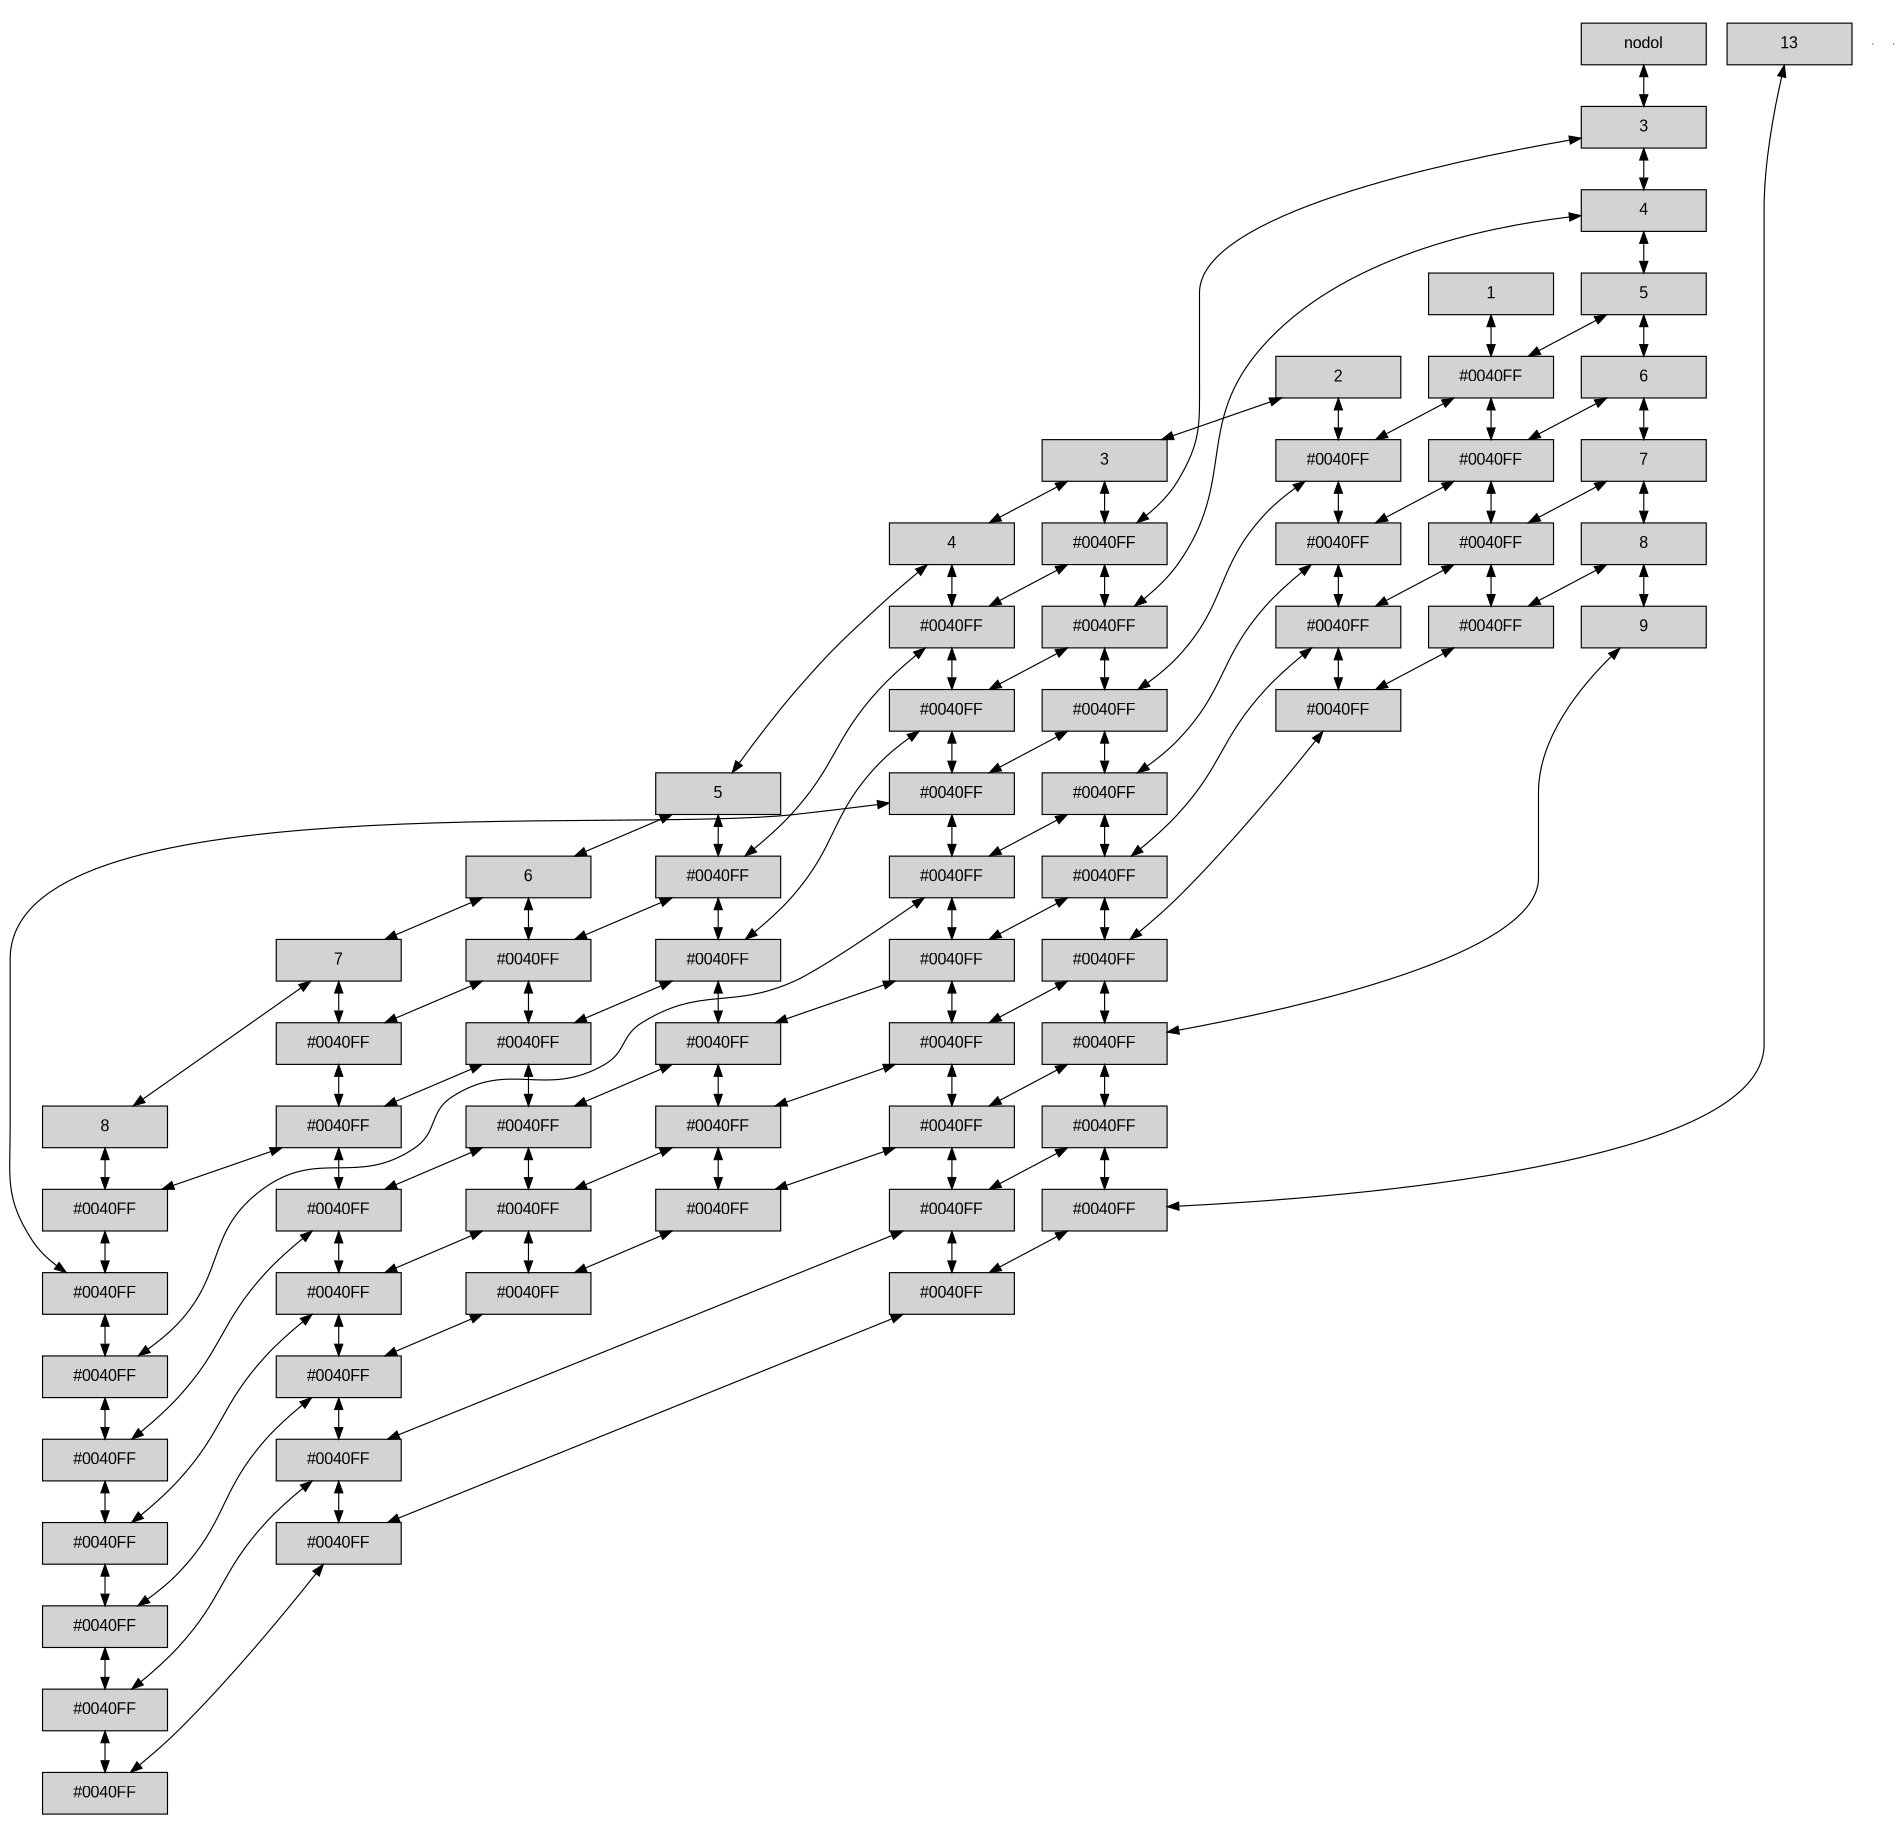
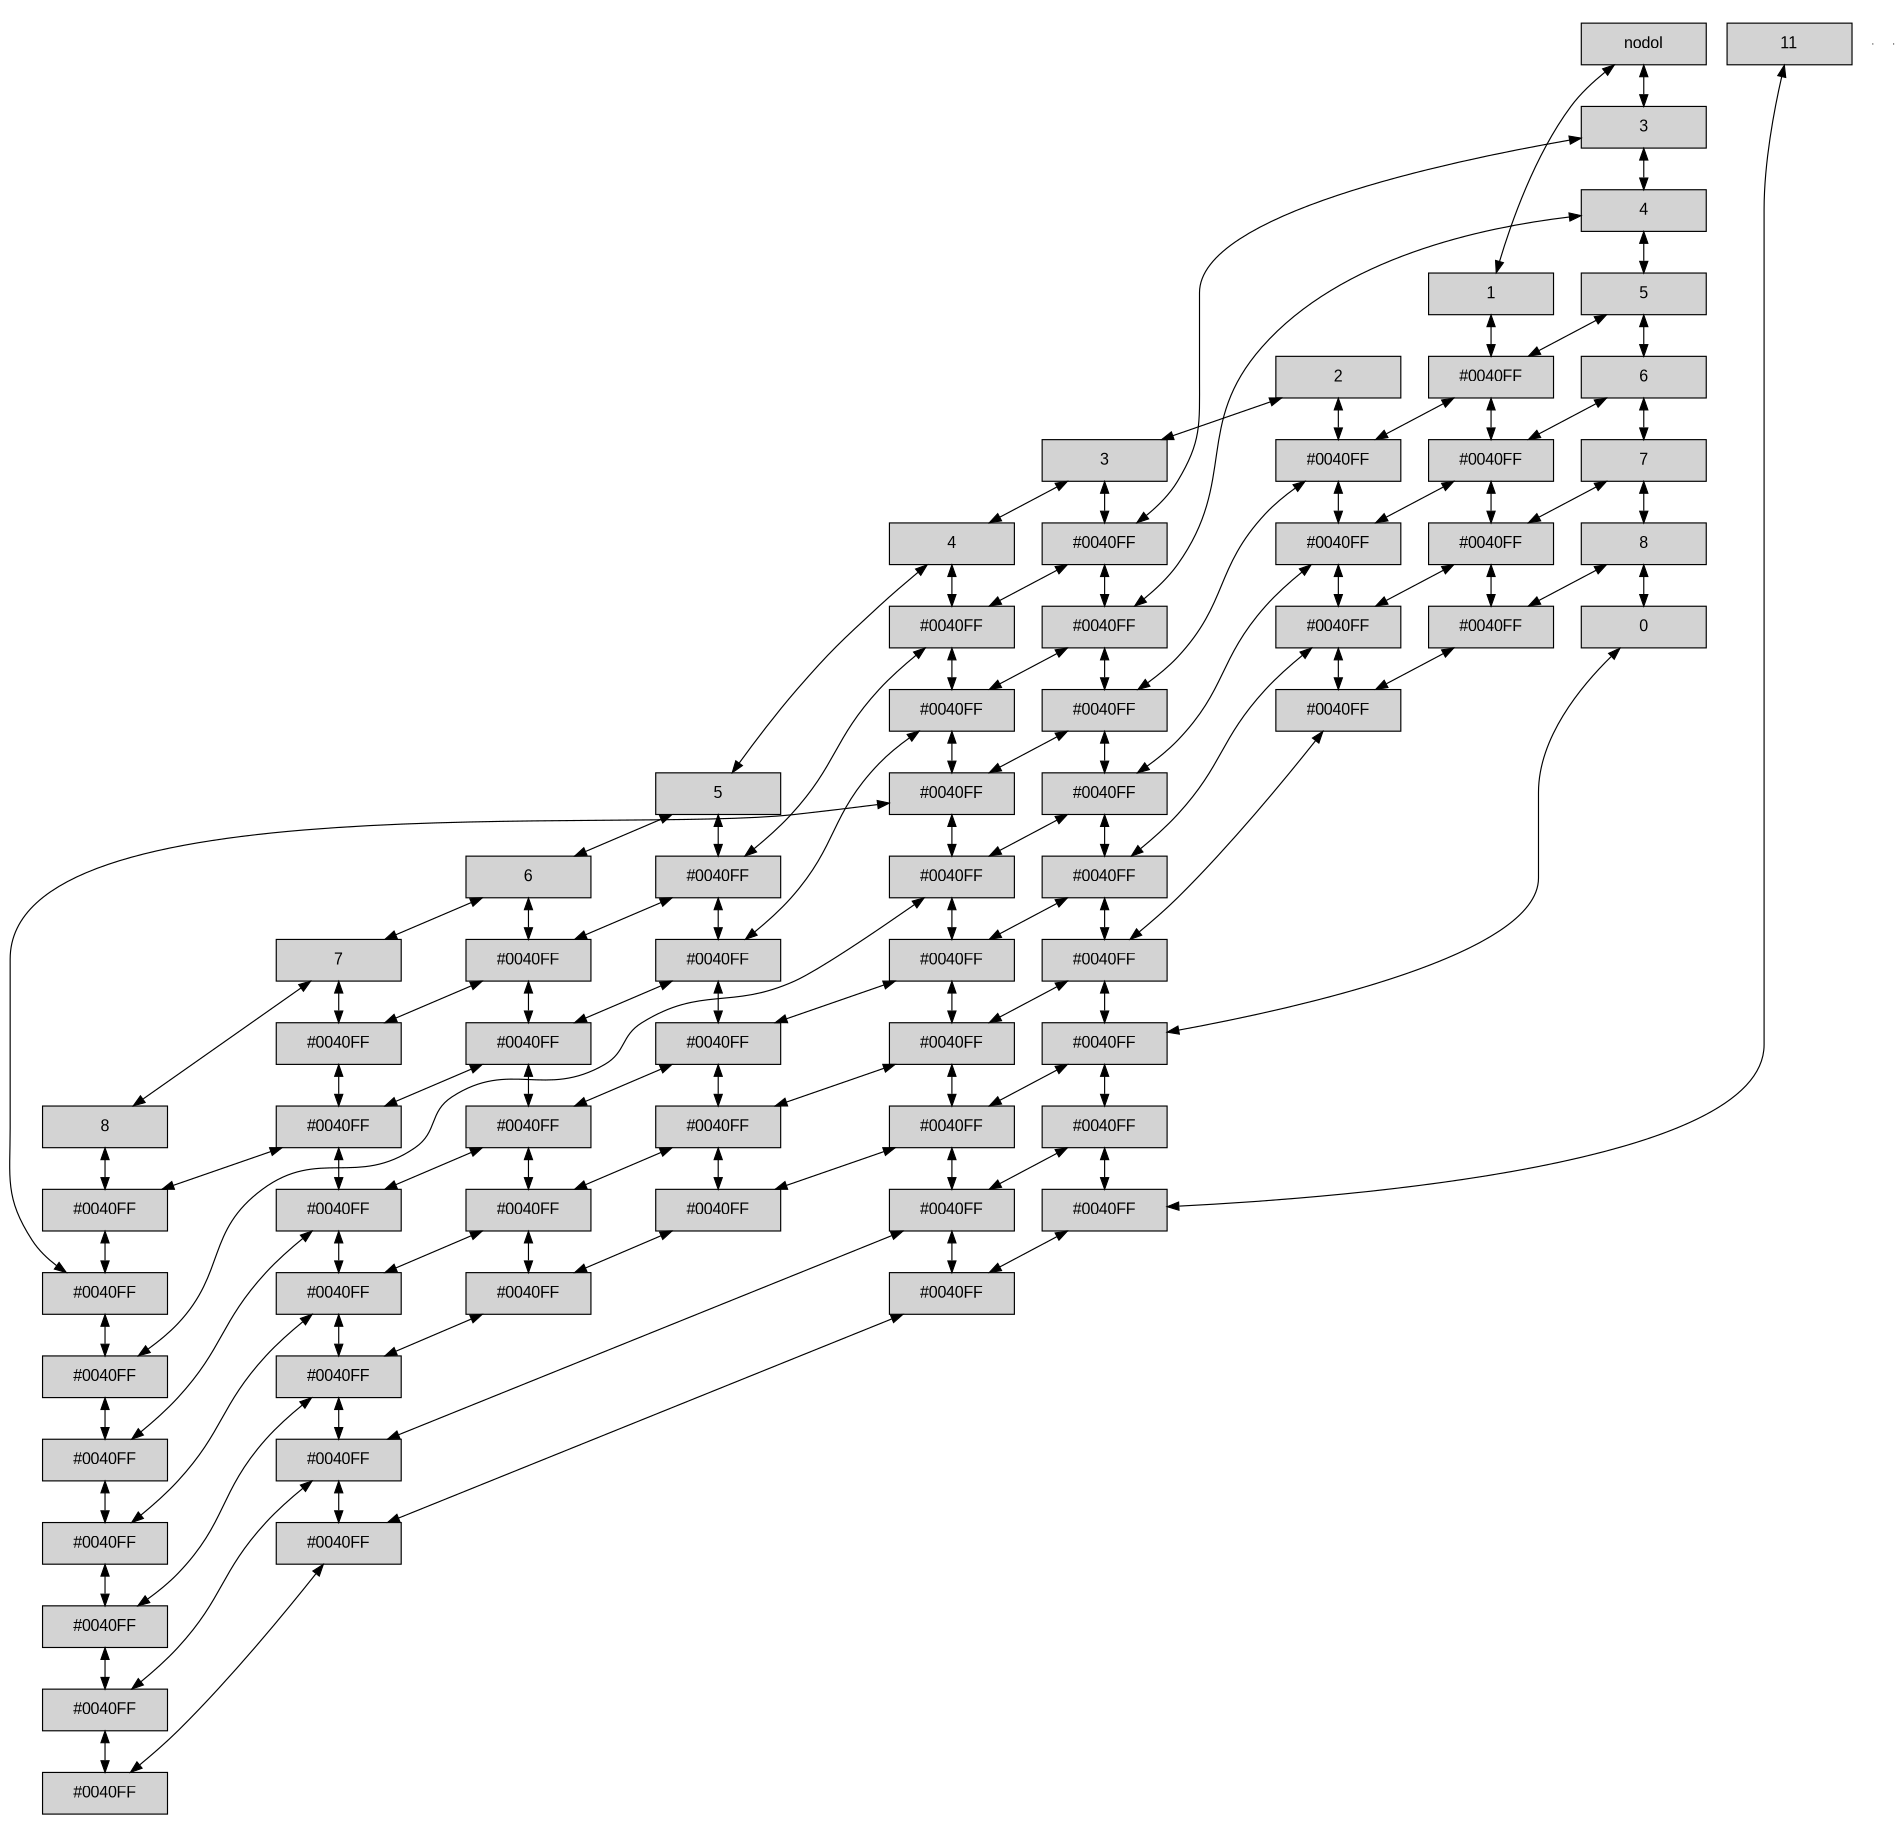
node "13": label "13" -> "11"
edge "nodoI" -- "1": added
node "9": label "9" -> "0"
